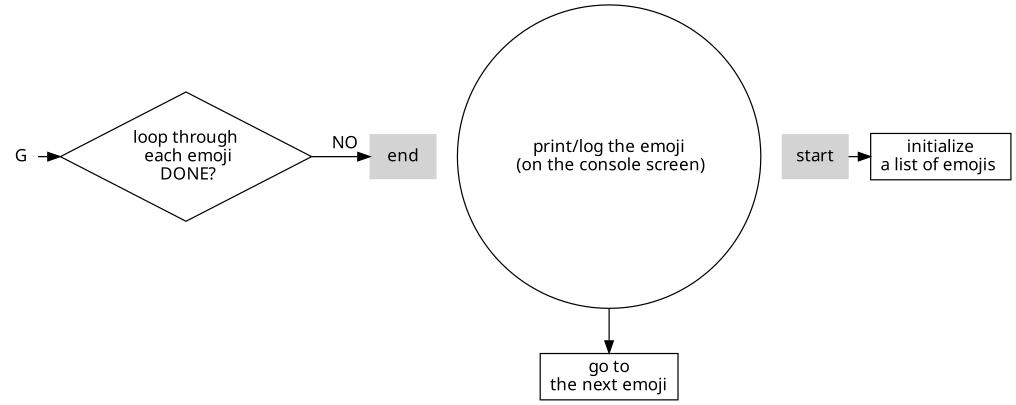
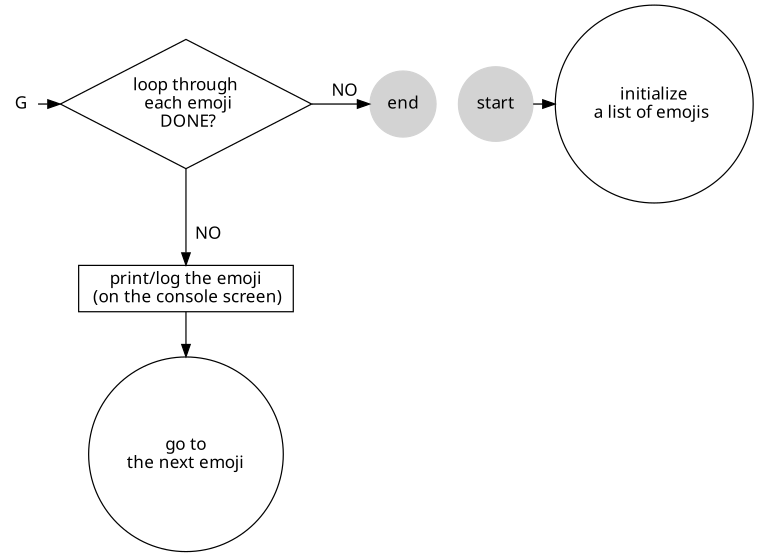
node "end": shape box -> circle
node "print/log the emoji (on the console screen)": shape circle -> box
node "start": shape box -> circle
node "initialize a list of emojis": shape box -> circle
edge "loop through each emoji DONE?" -> "print/log the emoji (on the console screen)": added, label "NO"
node "go to the next emoji": shape box -> circle
